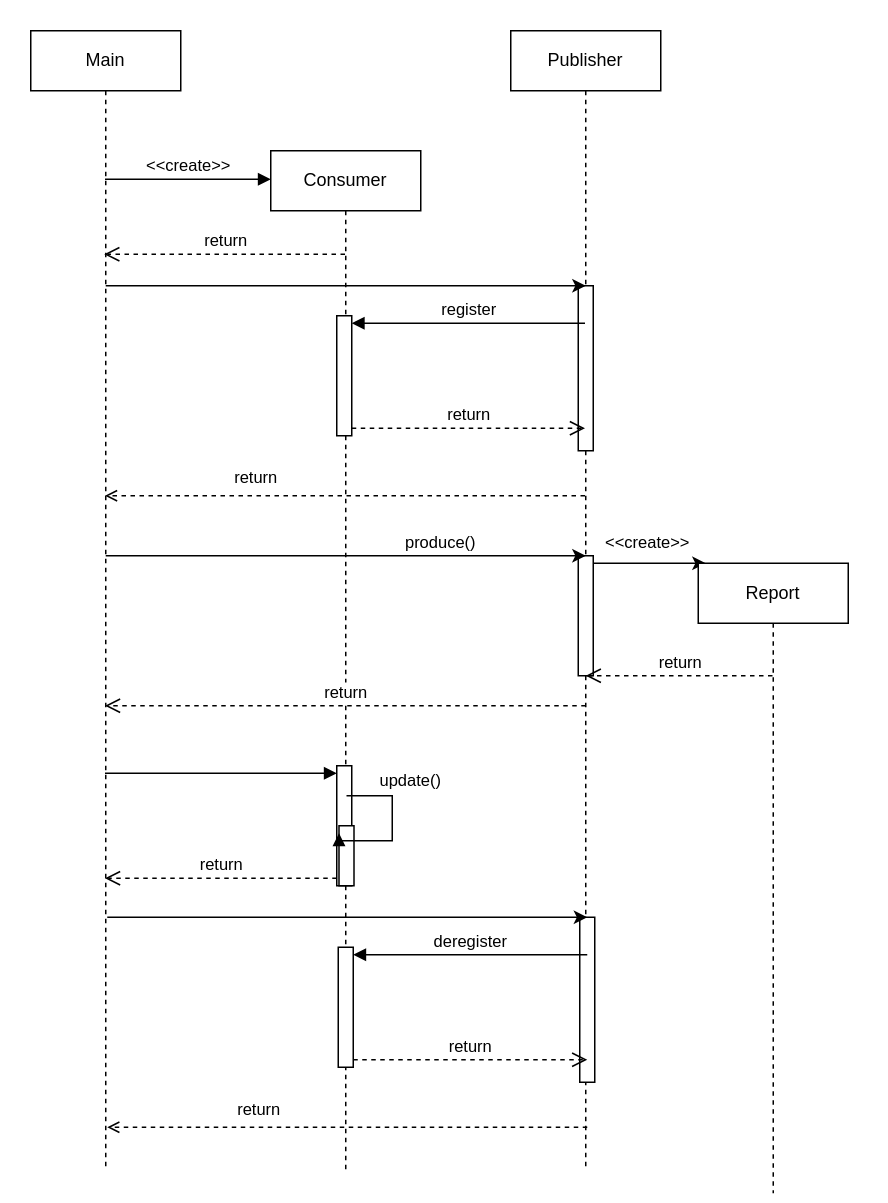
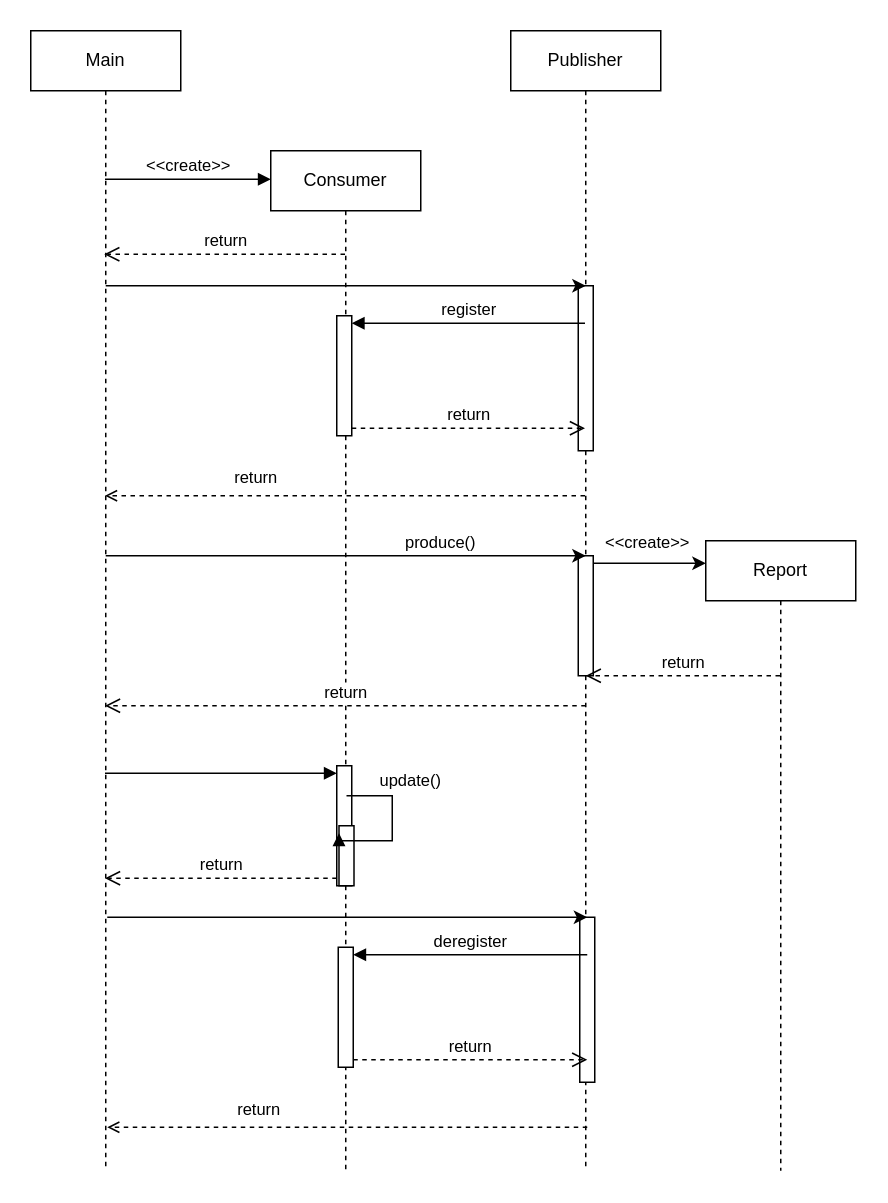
node "Report": moved (773, 878) -> (781, 856)
